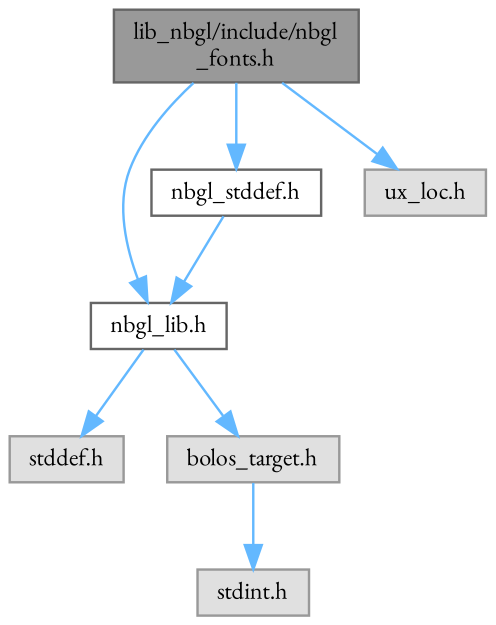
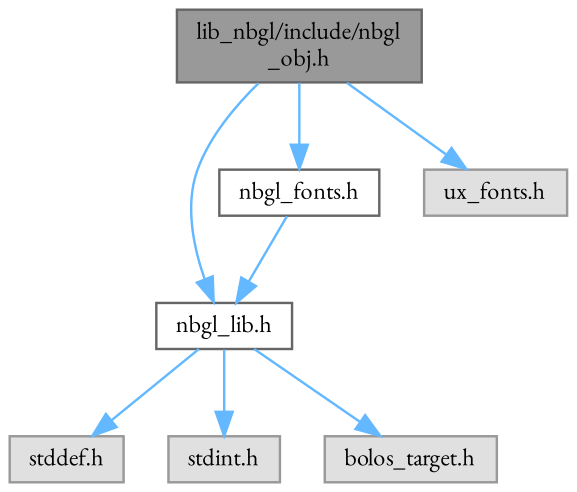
node "lib_nbgl/include/nbgl _fonts.h": label "lib_nbgl/include/nbgl _fonts.h" -> "lib_nbgl/include/nbgl _obj.h"
node "nbgl_stddef.h": label "nbgl_stddef.h" -> "nbgl_fonts.h"
node "ux_loc.h": label "ux_loc.h" -> "ux_fonts.h"
edge "bolos_target.h" -> "stdint.h": now "nbgl_lib.h" -> "stdint.h"
